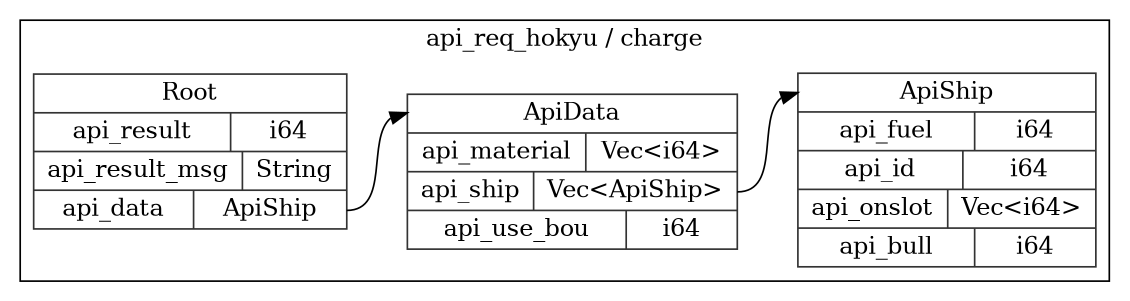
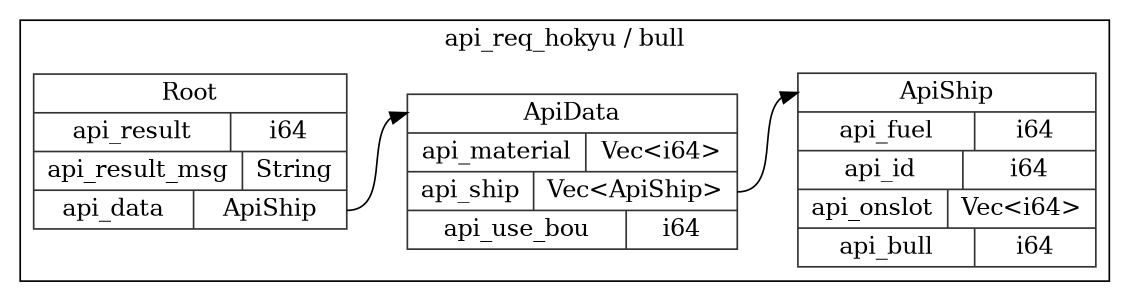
cluster "api_req_hokyu / charge": label "api_req_hokyu / charge" -> "api_req_hokyu / bull"
